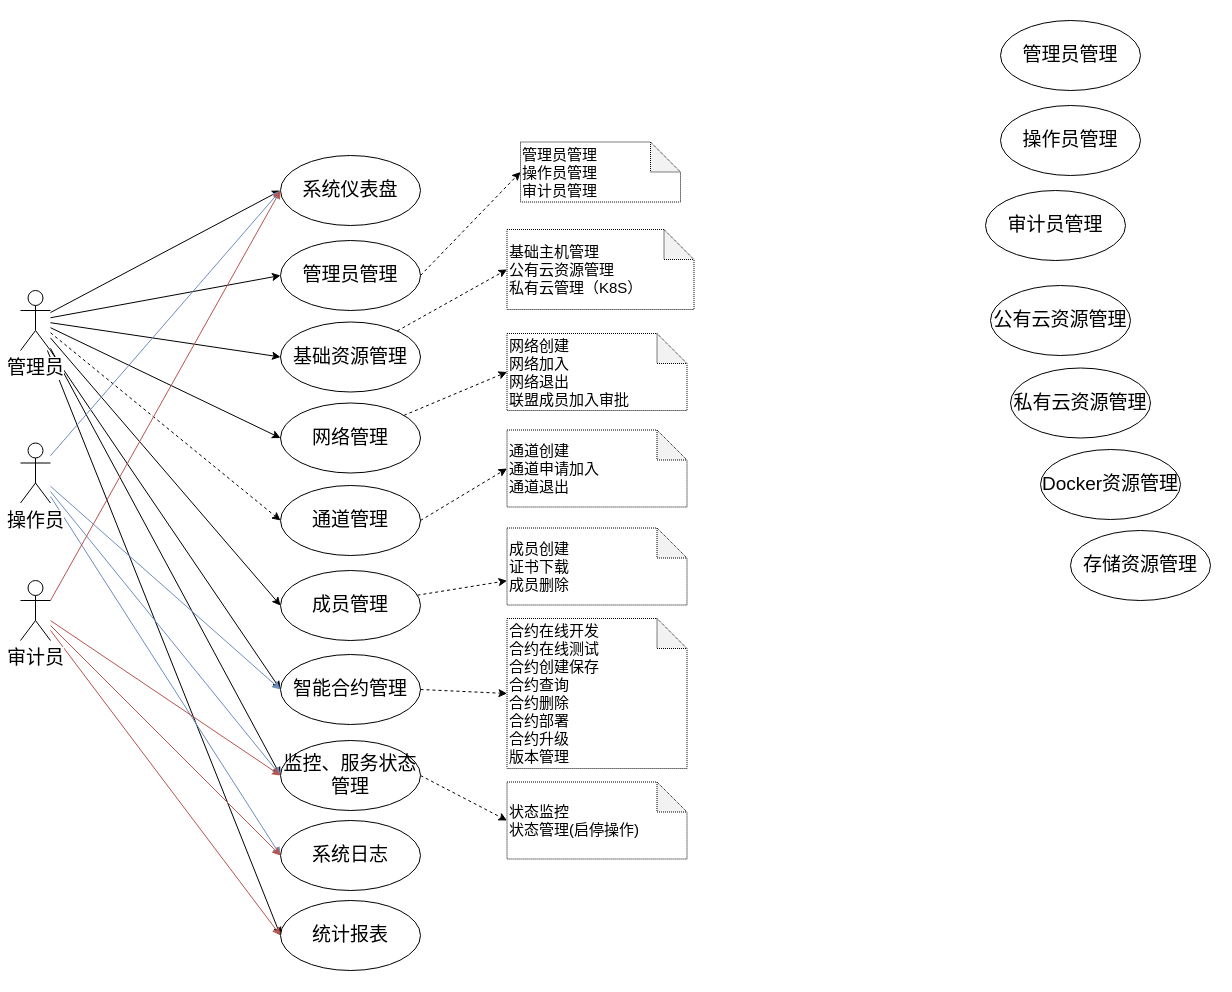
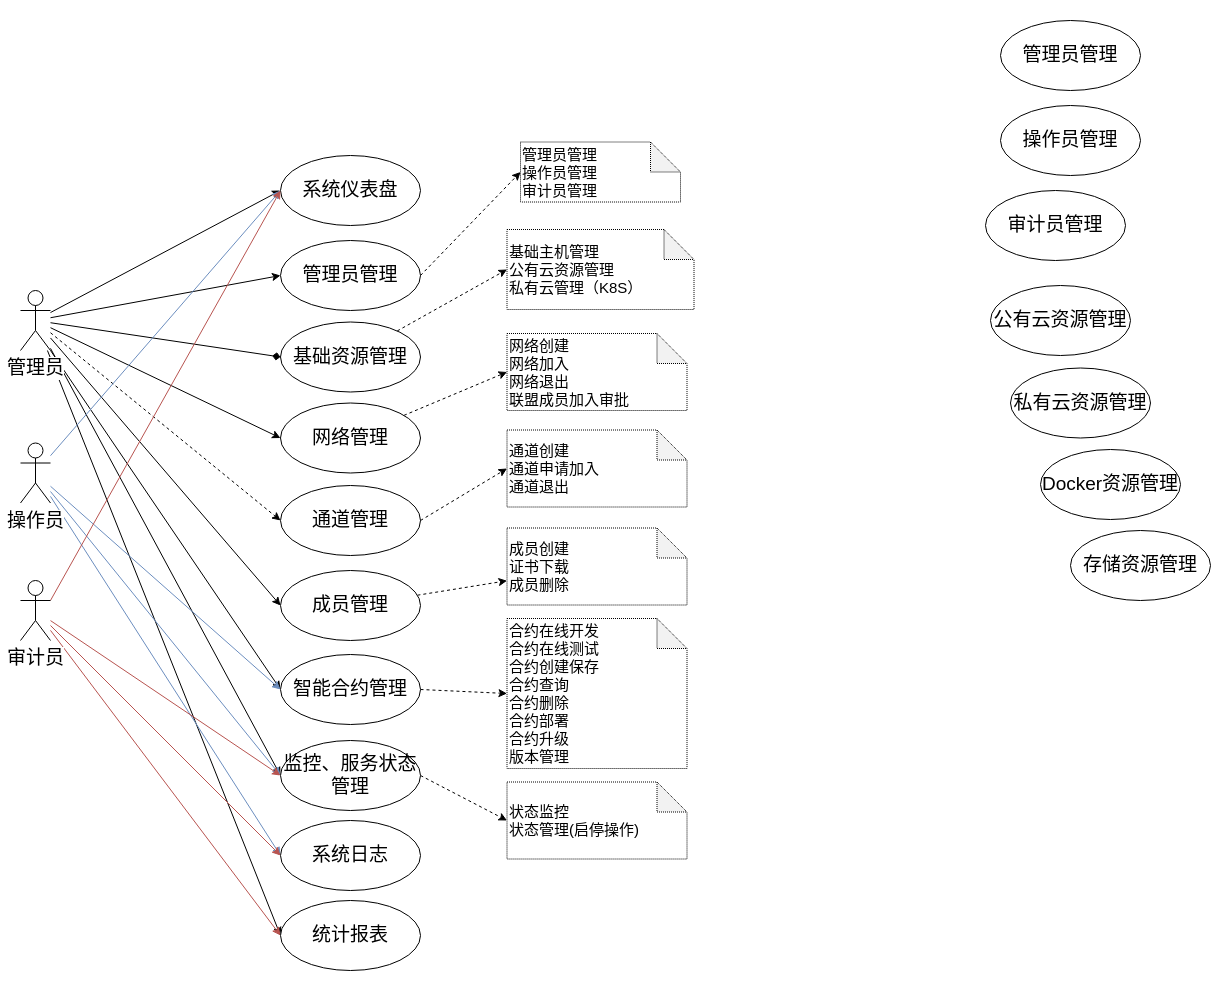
edge "管理员" -> "基础资源管理": arrowhead classic -> diamond
